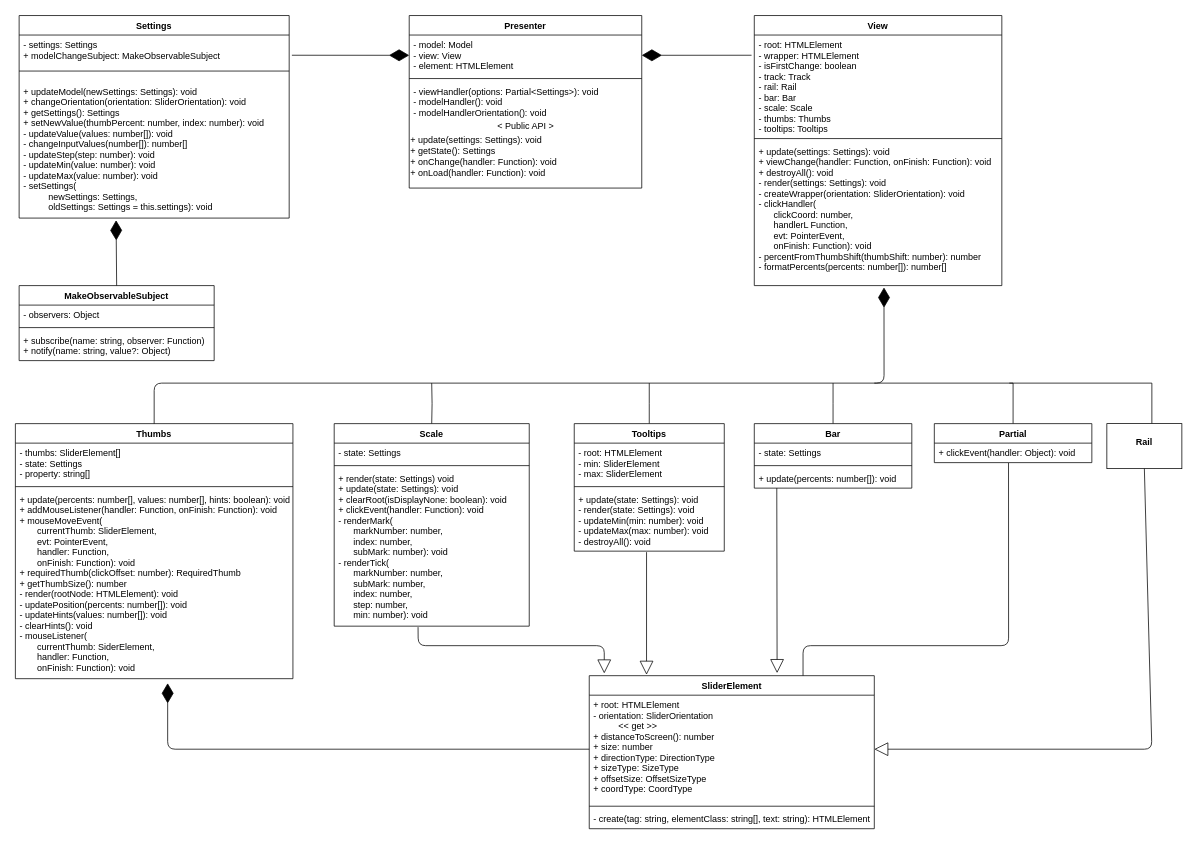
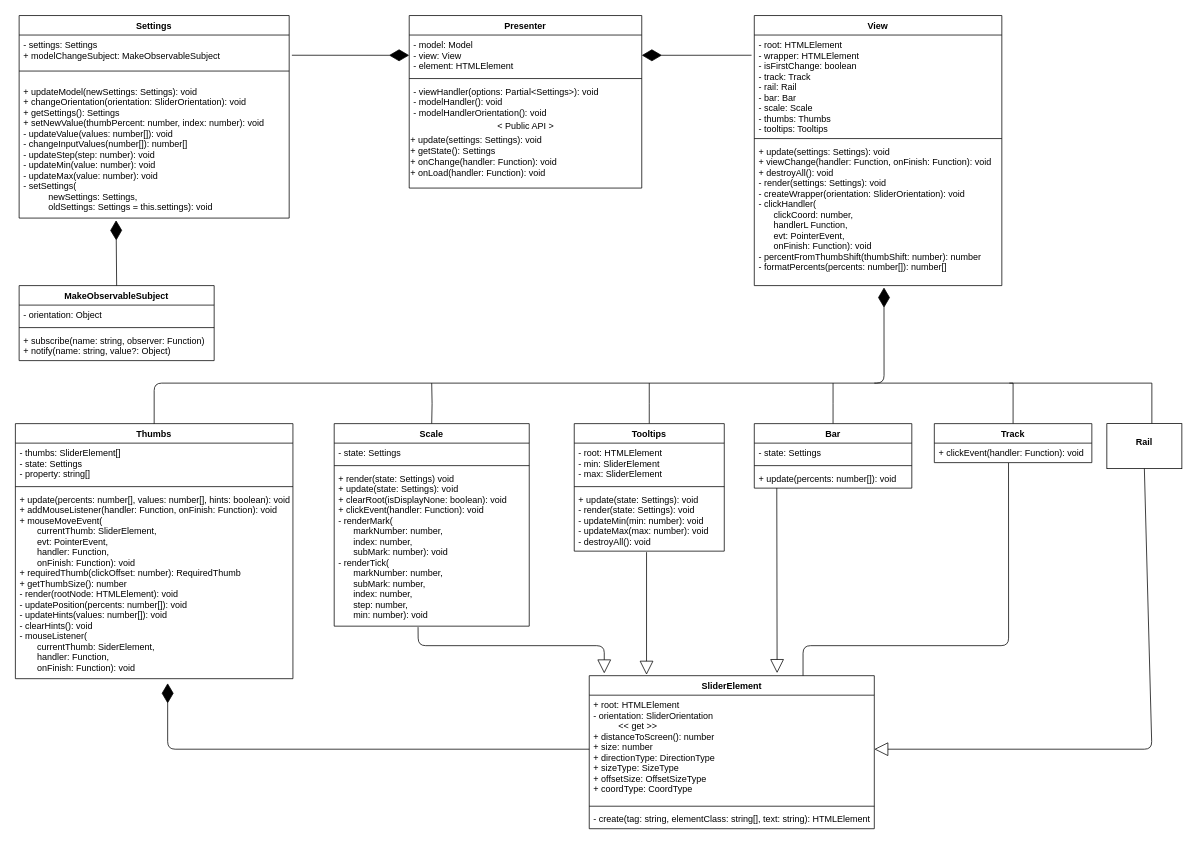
node "- observers: Object": label "- observers: Object" -> "- orientation: Object"
node "Partial": label "Partial" -> "Track"
node "+ clickEvent(handler: Object): void": label "+ clickEvent(handler: Object): void" -> "+ clickEvent(handler: Function): void"
